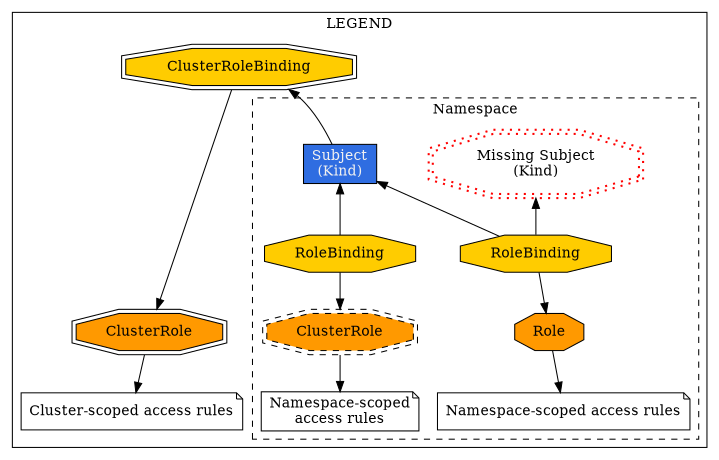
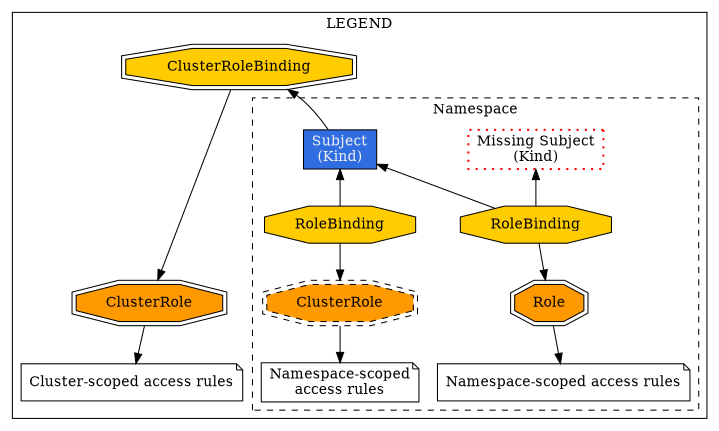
node "Missing Subject (Kind)": shape doubleoctagon -> box
node "Role": shape octagon -> doubleoctagon
